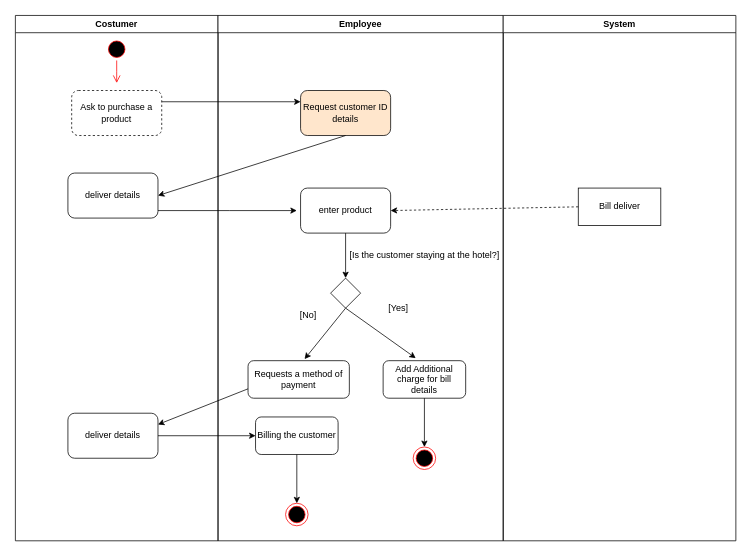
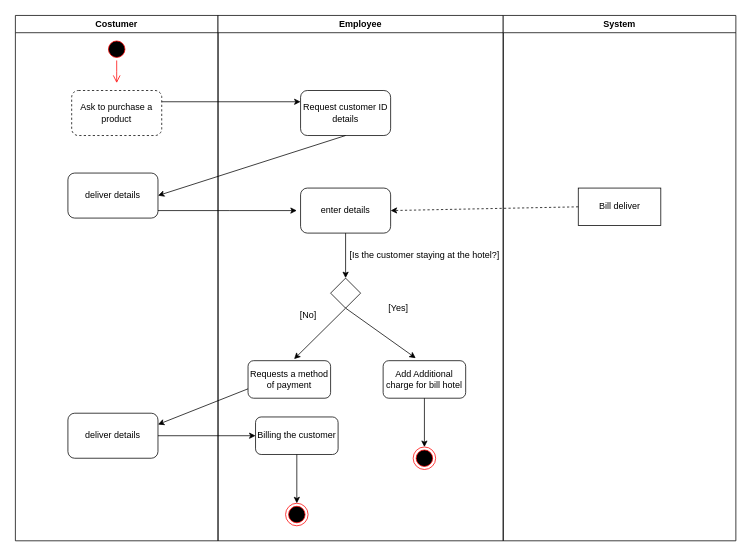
node "Request customer ID details": fillcolor #ffe6cc -> #ffffff
node "enter product": label "enter product" -> "enter details"
node "Requests a method of payment": size 101x38 -> 83x38
node "Add Additional charge for bill details": label "Add Additional charge for bill details" -> "Add Additional charge for bill hotel"
